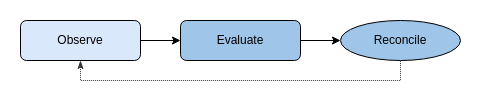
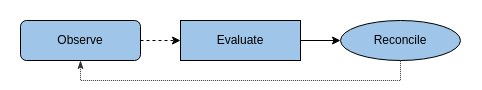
node "Observe": fillcolor #dae8fc -> #9fc5e8
edge "Observe" -> "Evaluate": style solid -> dashed
node "Evaluate": shape rounded rectangle -> rectangle
